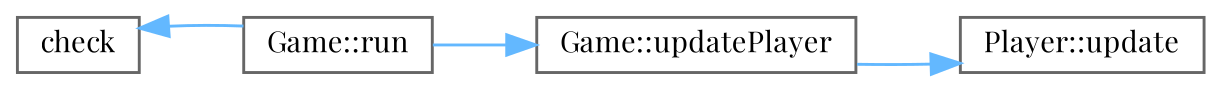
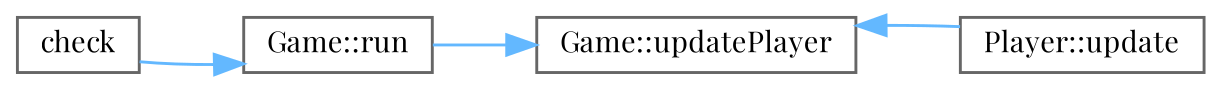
edge "Game::run" -> "check": reversed
edge "Game::updatePlayer" -> "Player::update": reversed
